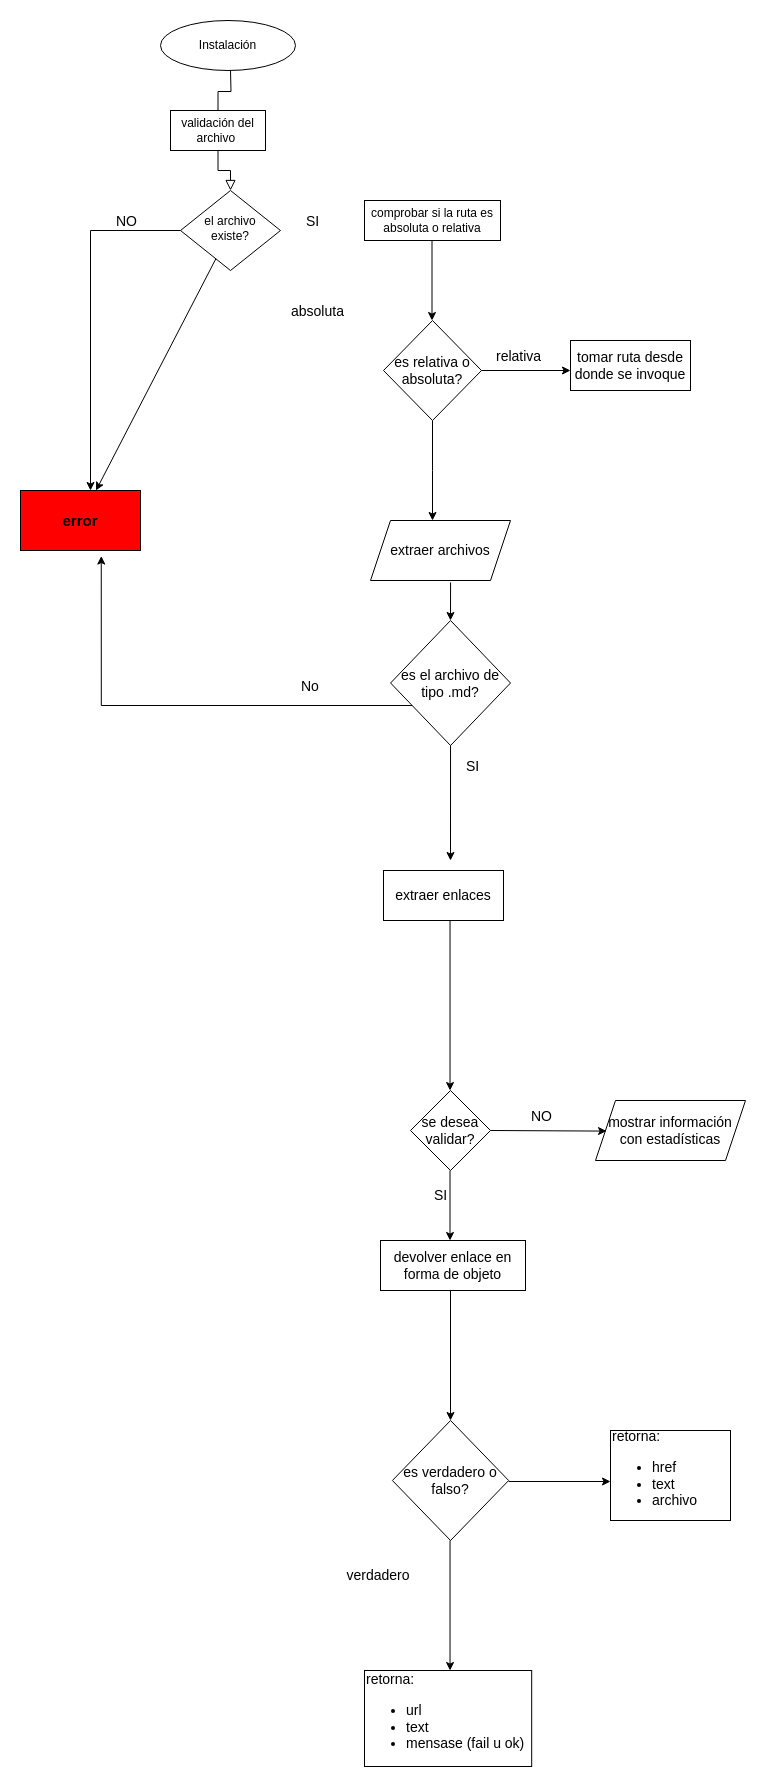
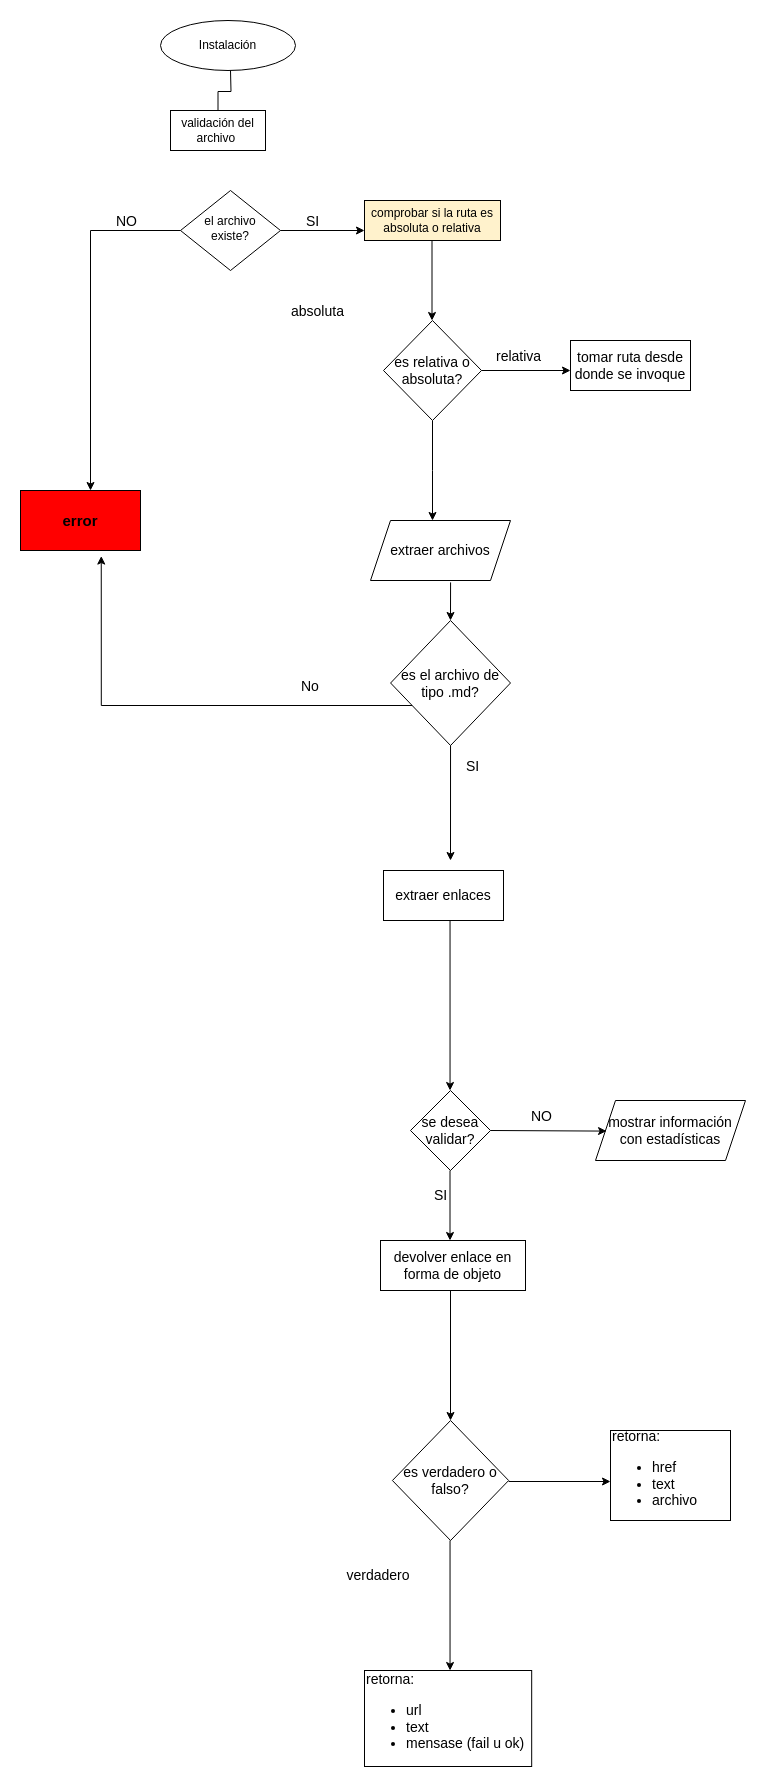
edge "validación del archivo" -> "el archivo existe?": removed
node "comprobar si la ruta es absoluta o relativa": fillcolor #ffffff -> #fff2cc
edge "el archivo existe?" -> "error": now "el archivo existe?" -> "comprobar si la ruta es absoluta o relativa"
